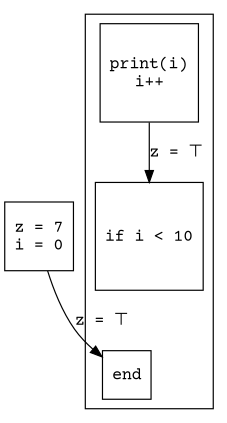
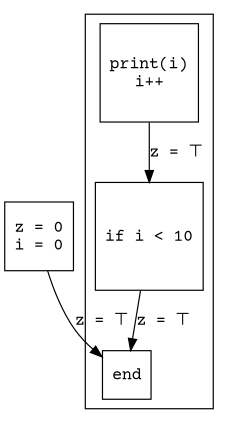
node "z = 7 i = 0": label "z = 7 i = 0" -> "z = 0 i = 0"
edge "if i < 10" -> "end": added, label "z = ⊤"
